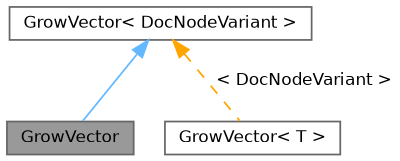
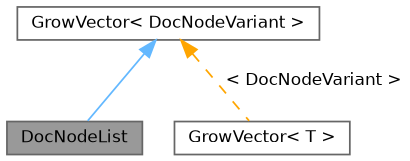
node "GrowVector": label "GrowVector" -> "DocNodeList"
